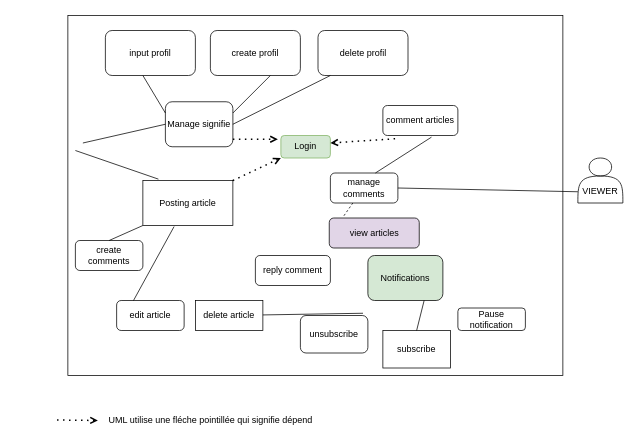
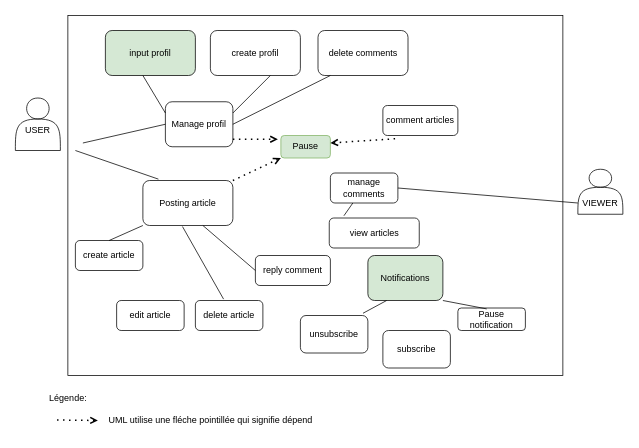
node "input profil": fillcolor #ffffff -> #d5e8d4
node "delete profil": label "delete profil" -> "delete comments"
node "USER": added
node "Manage signifie": label "Manage signifie" -> "Manage profil"
node "Login": label "Login" -> "Pause"
edge "comment articles" -- "manage comments": removed
node "VIEWER": moved (600, 180) -> (600, 192)
node "Posting article": shape rectangle -> rounded rectangle
edge "manage comments" -- "view articles": style dashed -> solid
node "view articles": fillcolor #e1d5e7 -> #ffffff
edge "Posting article" -- "reply comment": added
node "create comments": label "create comments" -> "create article"
edge "Posting article" -- "delete article": added
edge "Posting article" -- "edit article": removed
edge "Notifications" -- "Pause notification": added
edge "delete article" -- "unsubscribe": now "Notifications" -- "unsubscribe"
node "delete article": shape rectangle -> rounded rectangle
edge "Notifications" -- "subscribe": removed
node "subscribe": shape rectangle -> rounded rectangle
node "Légende:": added
